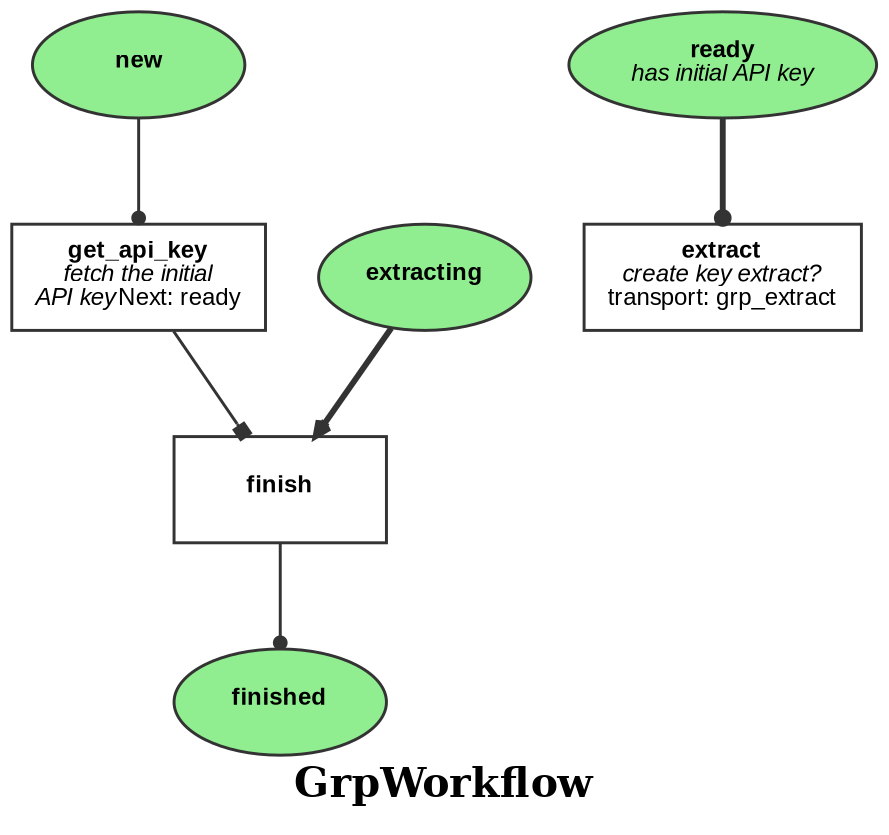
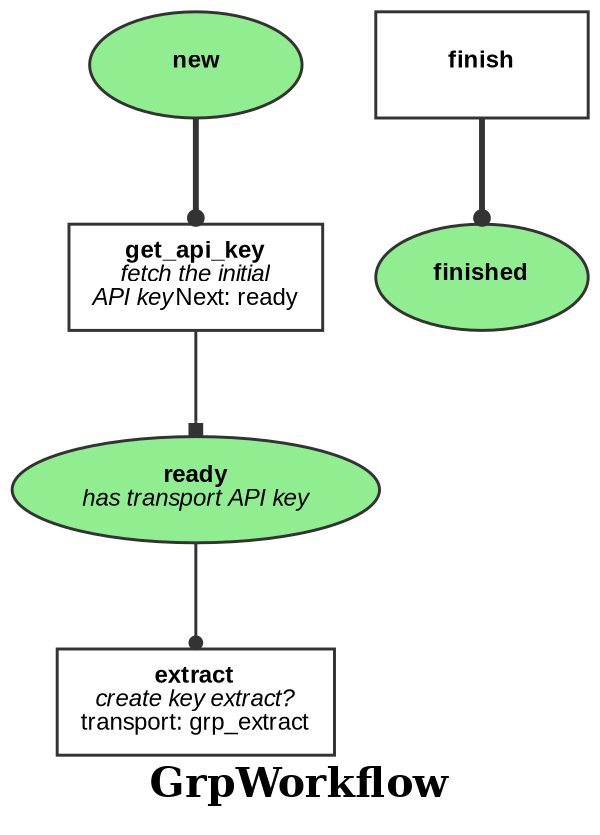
node "ready": text "has initial API key" -> "has transport API key"
edge "new" -> "get_api_key": style solid -> bold
edge "ready" -> "extract": style bold -> solid
node "extracting": removed
edge "get_api_key" -> "finish": now "get_api_key" -> "ready"
edge "finish" -> "finished": style solid -> bold
